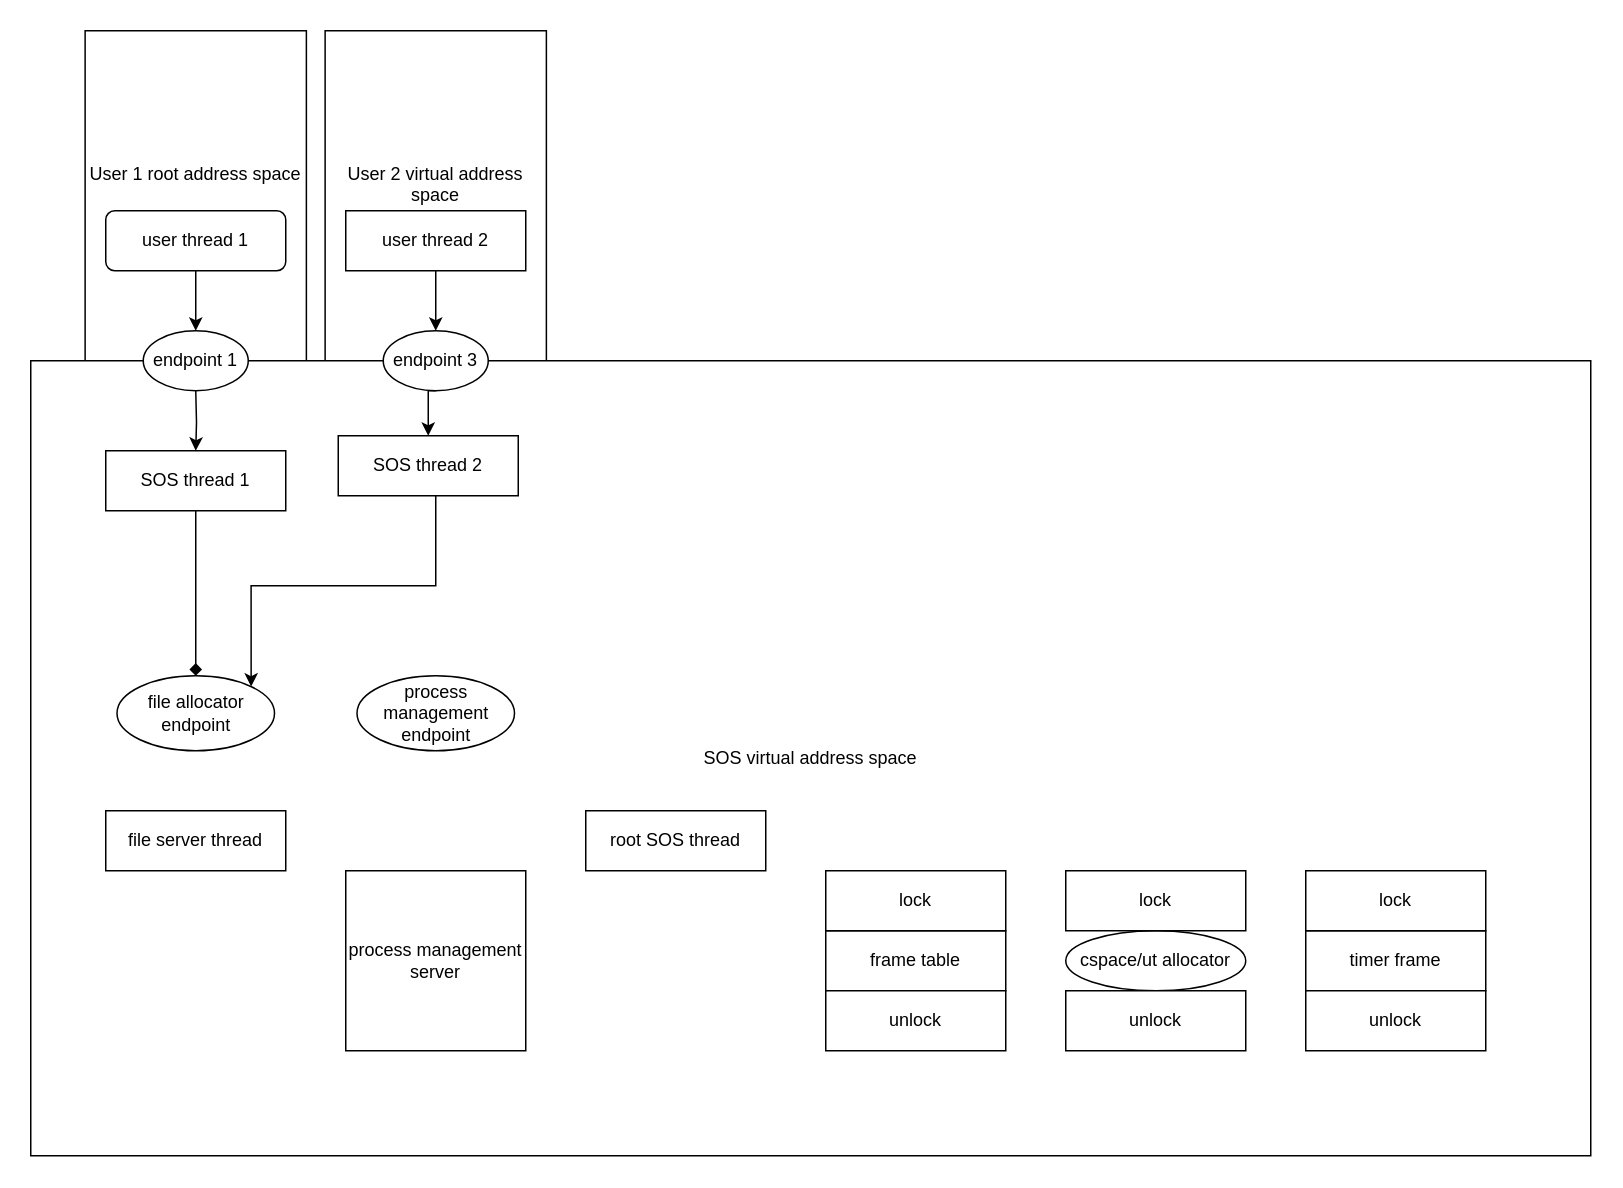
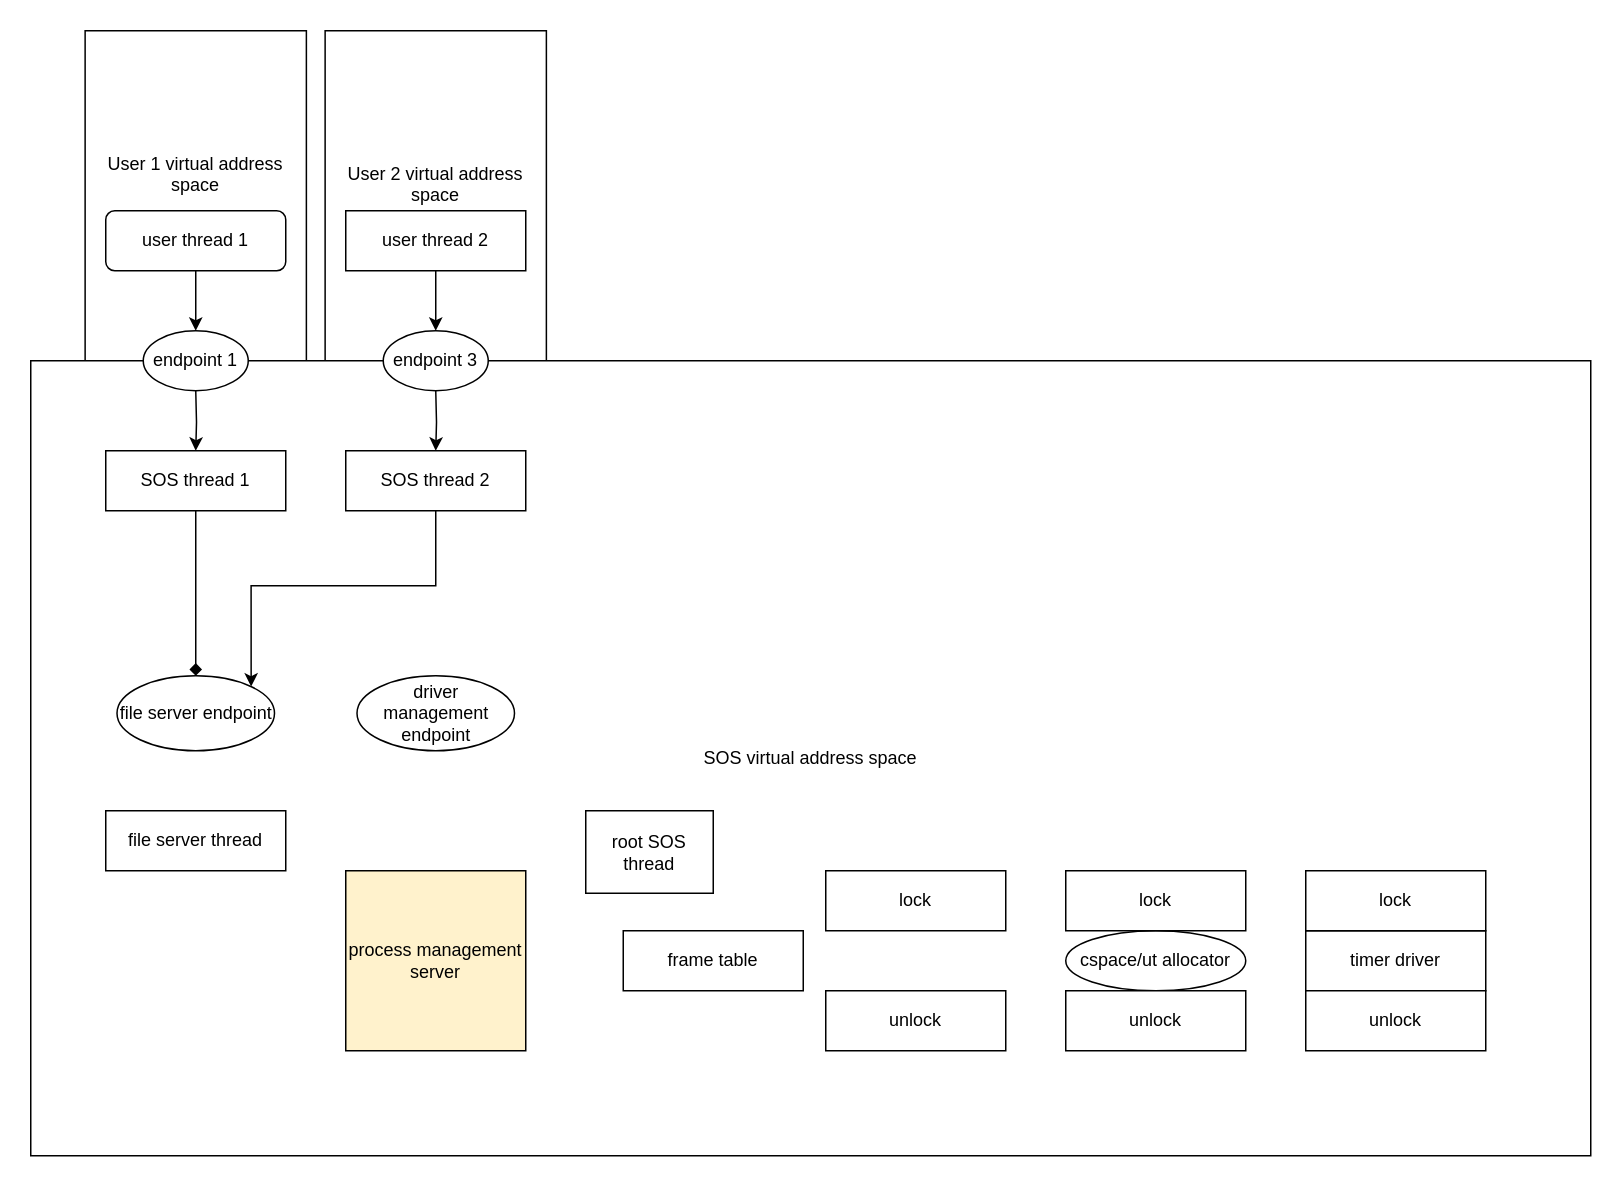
node "User 1 root address space": label "User 1 root address space" -> "User 1 virtual address space"
node "SOS thread 2": moved (428, 466) -> (436, 481)
node "file allocator endpoint": label "file allocator endpoint" -> "file server endpoint"
node "process management endpoint": label "process management endpoint" -> "driver management endpoint"
node "root SOS thread": size 180x60 -> 128x83
node "process management server": fillcolor #ffffff -> #fff2cc
node "frame table": moved (916, 961) -> (713, 961)
node "timer frame": label "timer frame" -> "timer driver"
